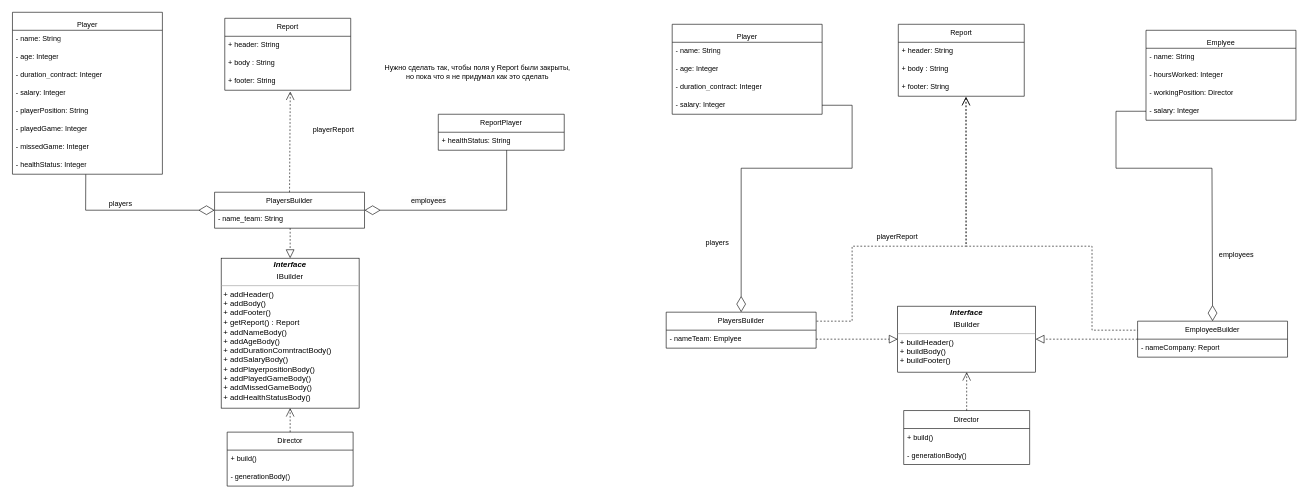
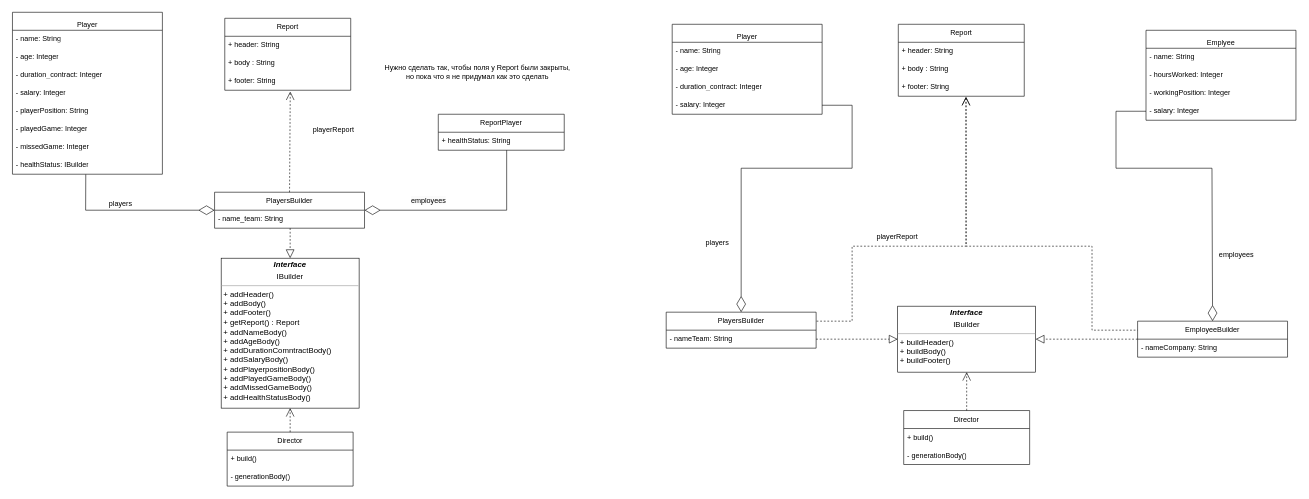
node "- workingPosition: Director": label "- workingPosition: Director" -> "- workingPosition: Integer"
node "- healthStatus: Integer": label "- healthStatus: Integer" -> "- healthStatus: IBuilder"
node "- nameTeam: Emplyee": label "- nameTeam: Emplyee" -> "- nameTeam: String"
node "- nameCompany: Report": label "- nameCompany: Report" -> "- nameCompany: String"
